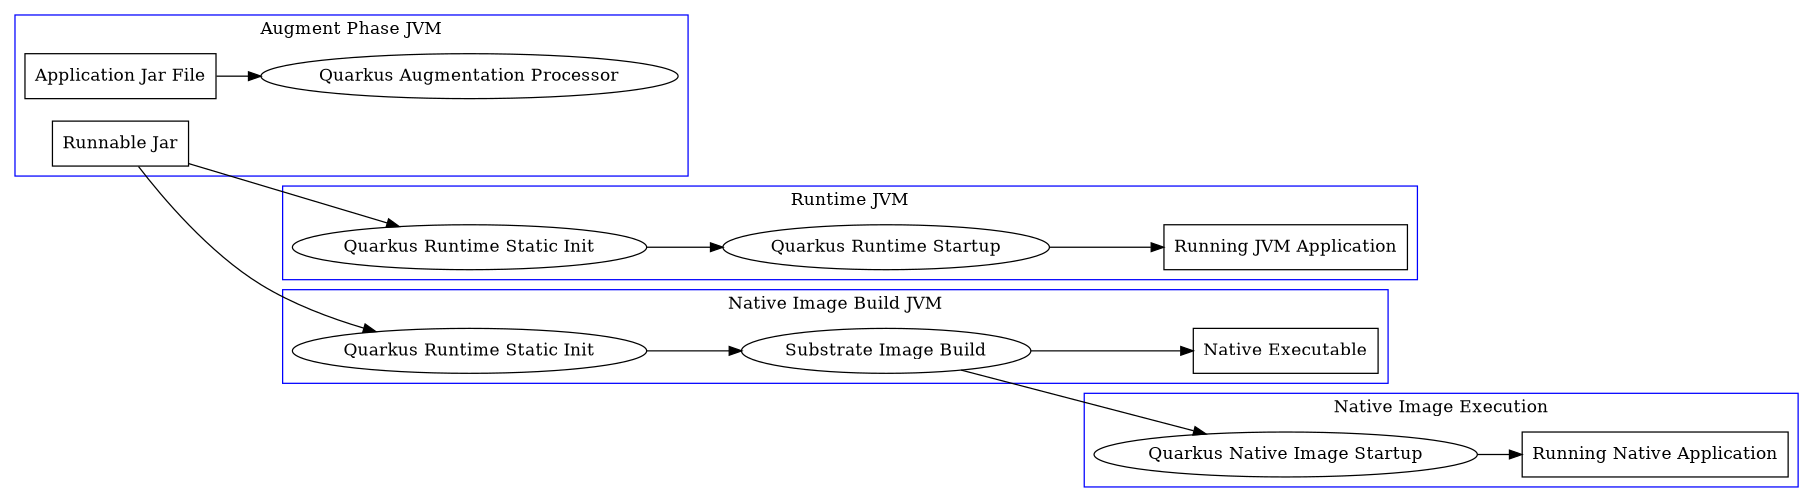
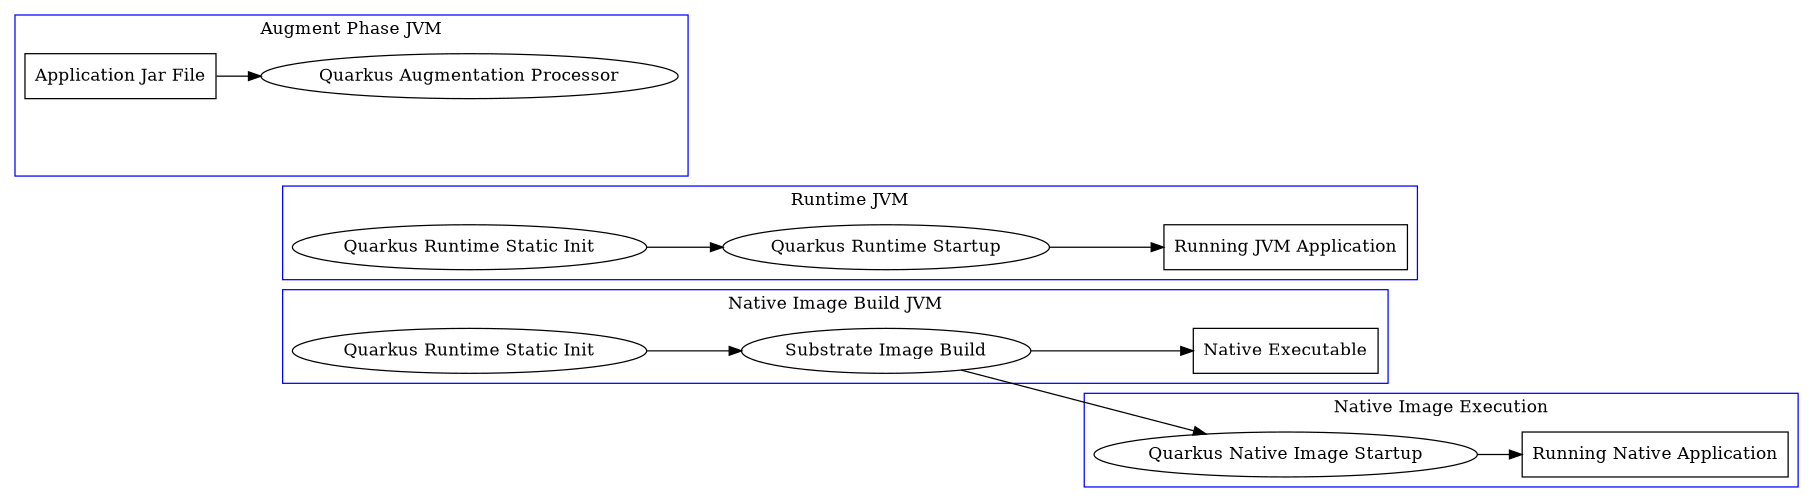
node "Runnable Jar": removed
